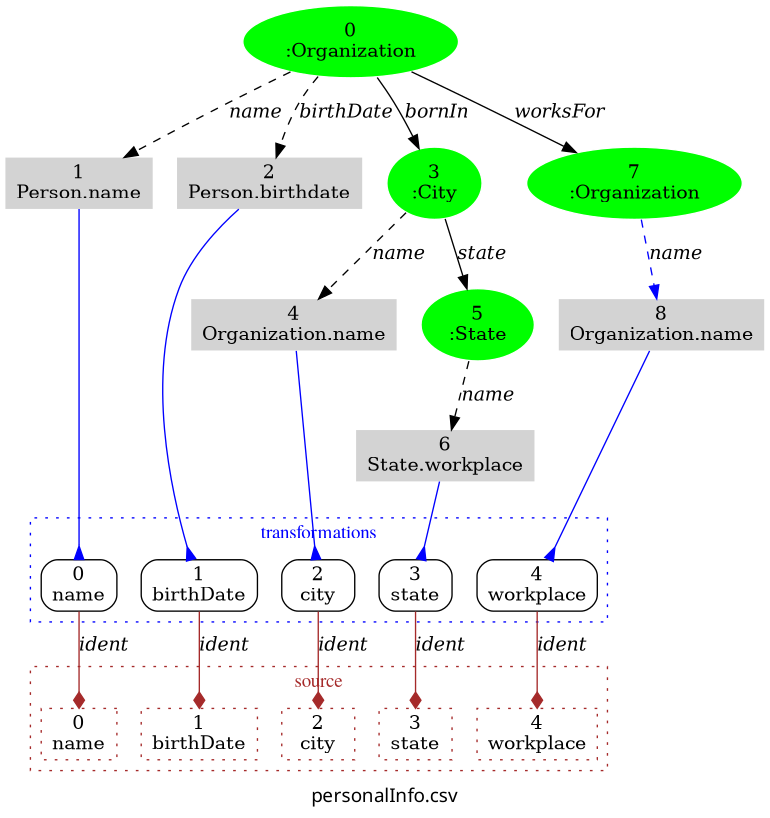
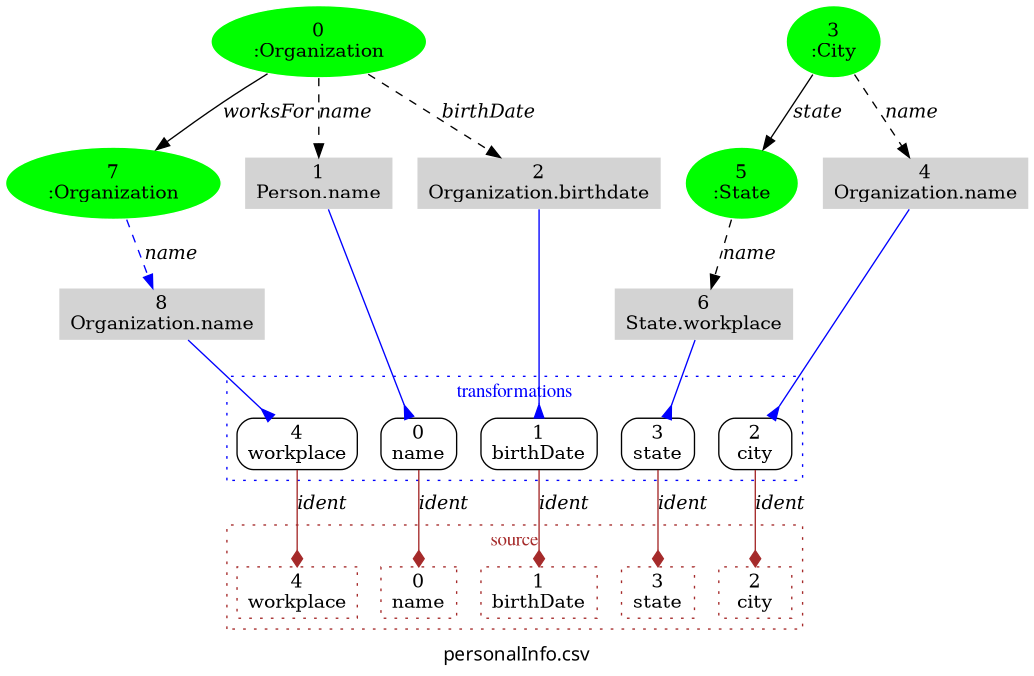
edge "0 :Organization" -> "3 :City": removed, label "bornIn"
node "2 Person.birthdate": label "2 Person.birthdate" -> "2 Organization.birthdate"
